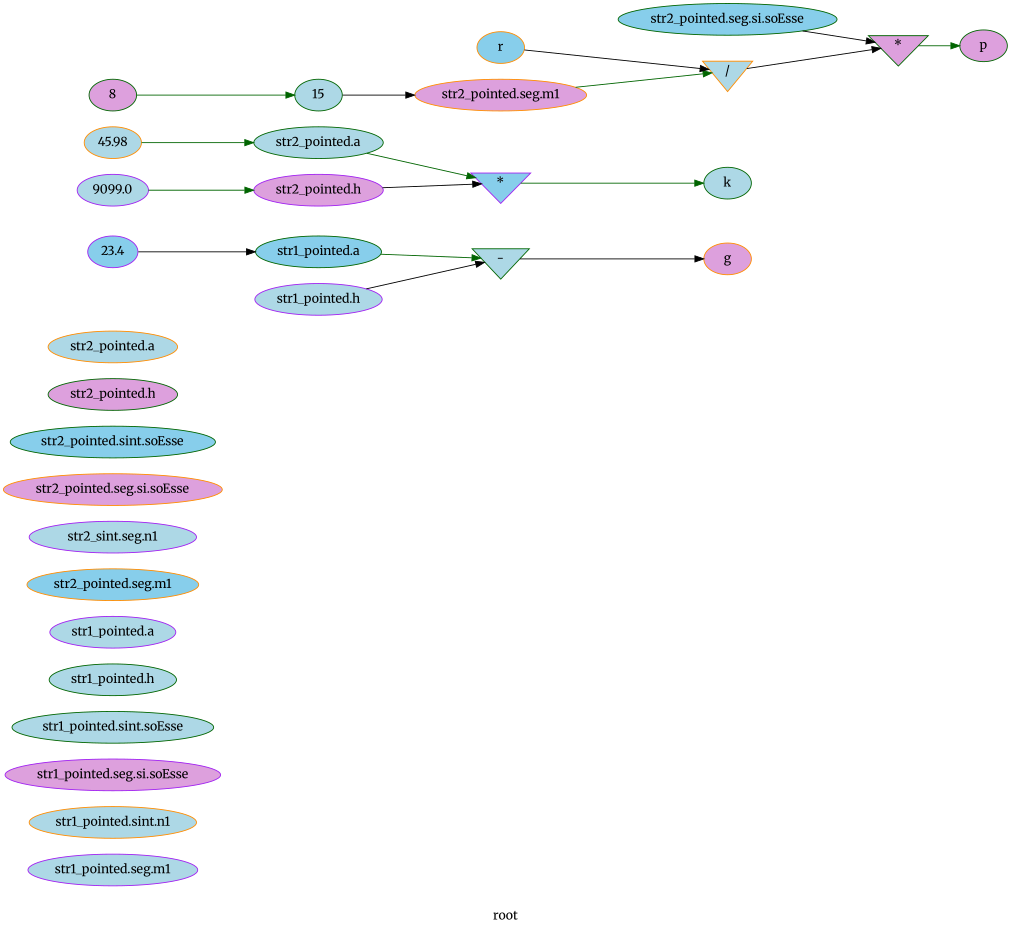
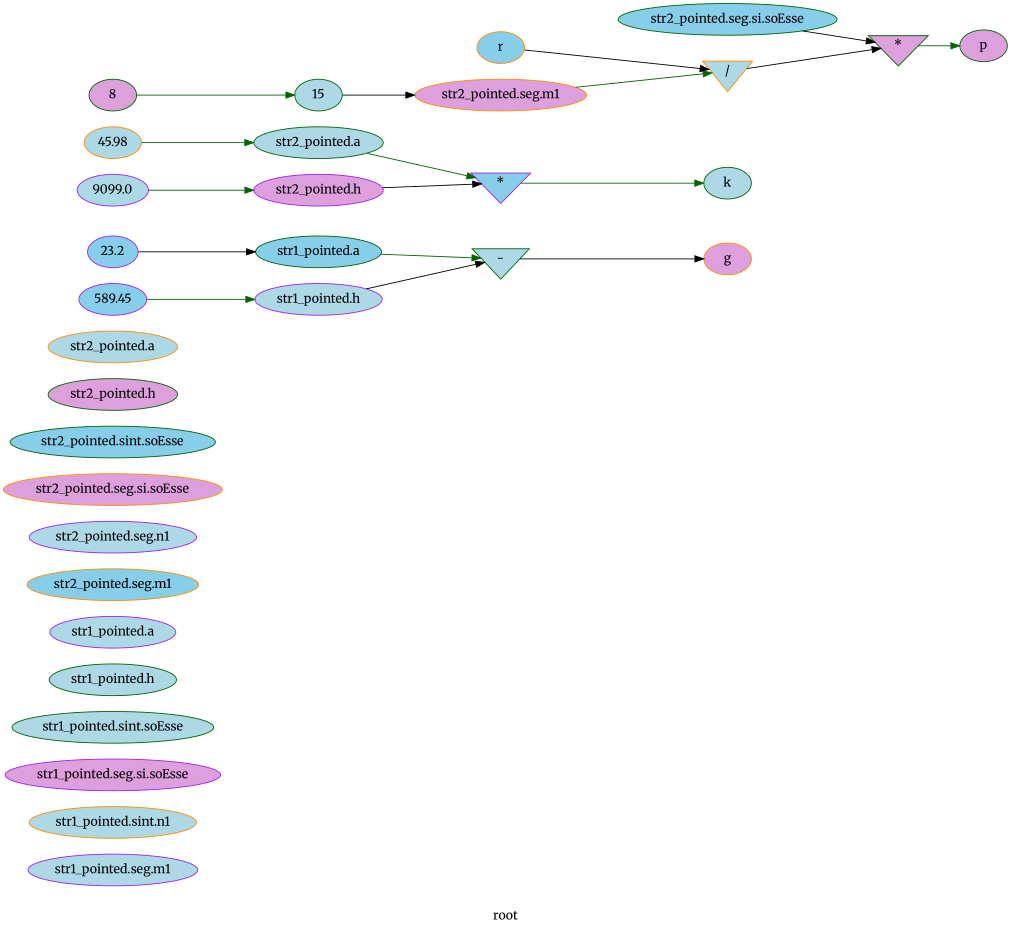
node "23.4": label "23.4" -> "23.2"
node "589.45": added
node "str2_sint.seg.n1": label "str2_sint.seg.n1" -> "str2_pointed.seg.n1"
